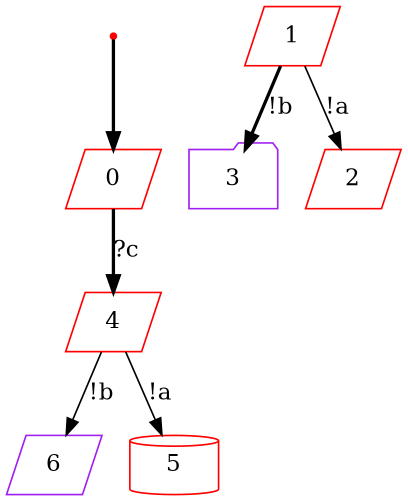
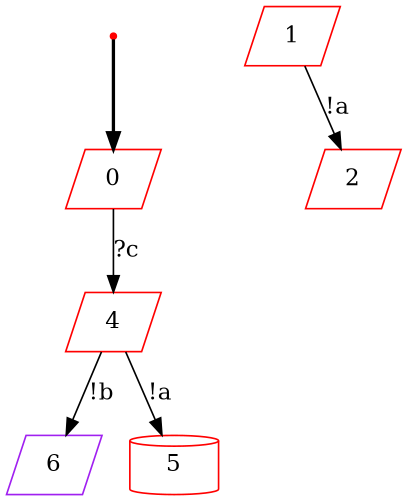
node "3": removed
edge "0" -> "4": style bold -> solid
